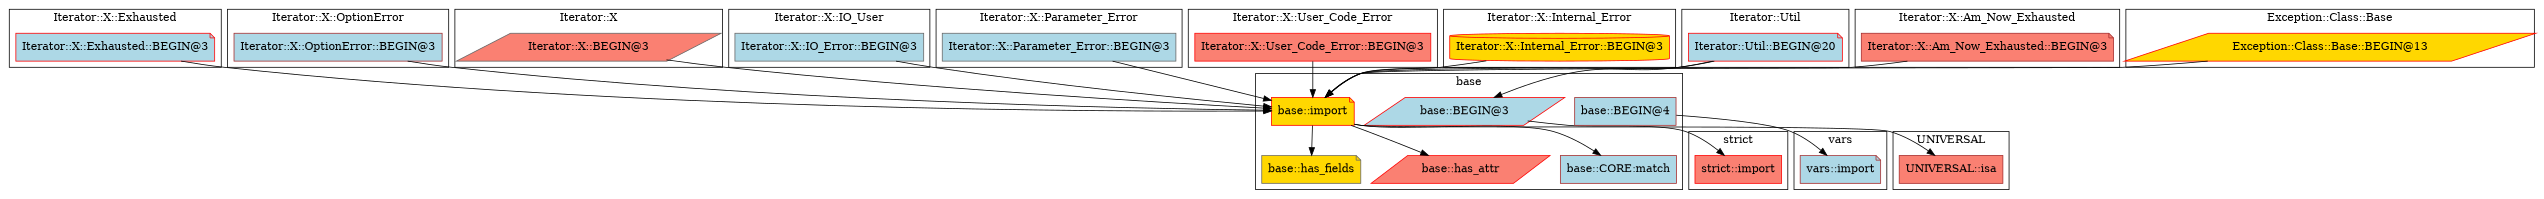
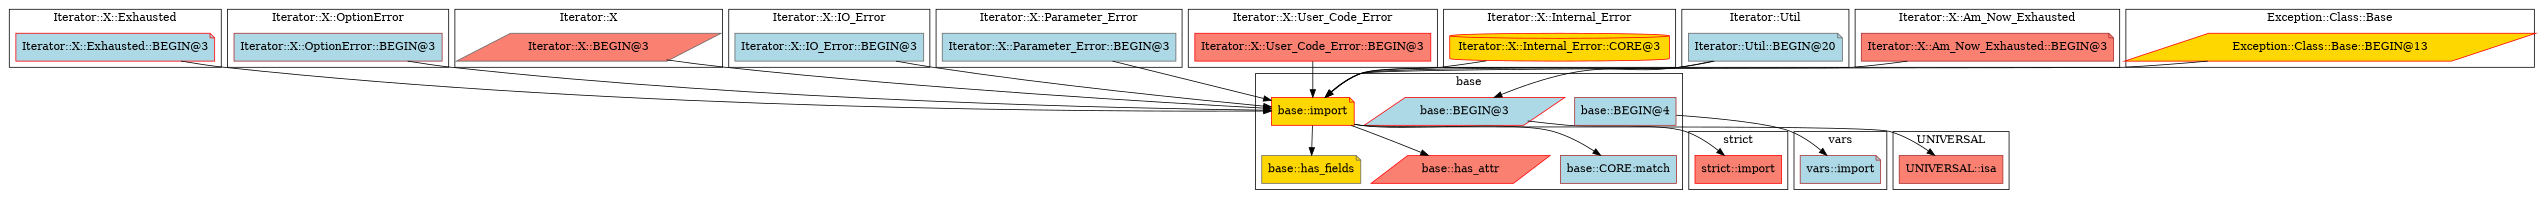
cluster "Iterator::X::IO_User": label "Iterator::X::IO_User" -> "Iterator::X::IO_Error"
node "Iterator::X::Internal_Error::BEGIN@3": label "Iterator::X::Internal_Error::BEGIN@3" -> "Iterator::X::Internal_Error::CORE@3"
node "Iterator::Util::BEGIN@20": color red -> gray40
